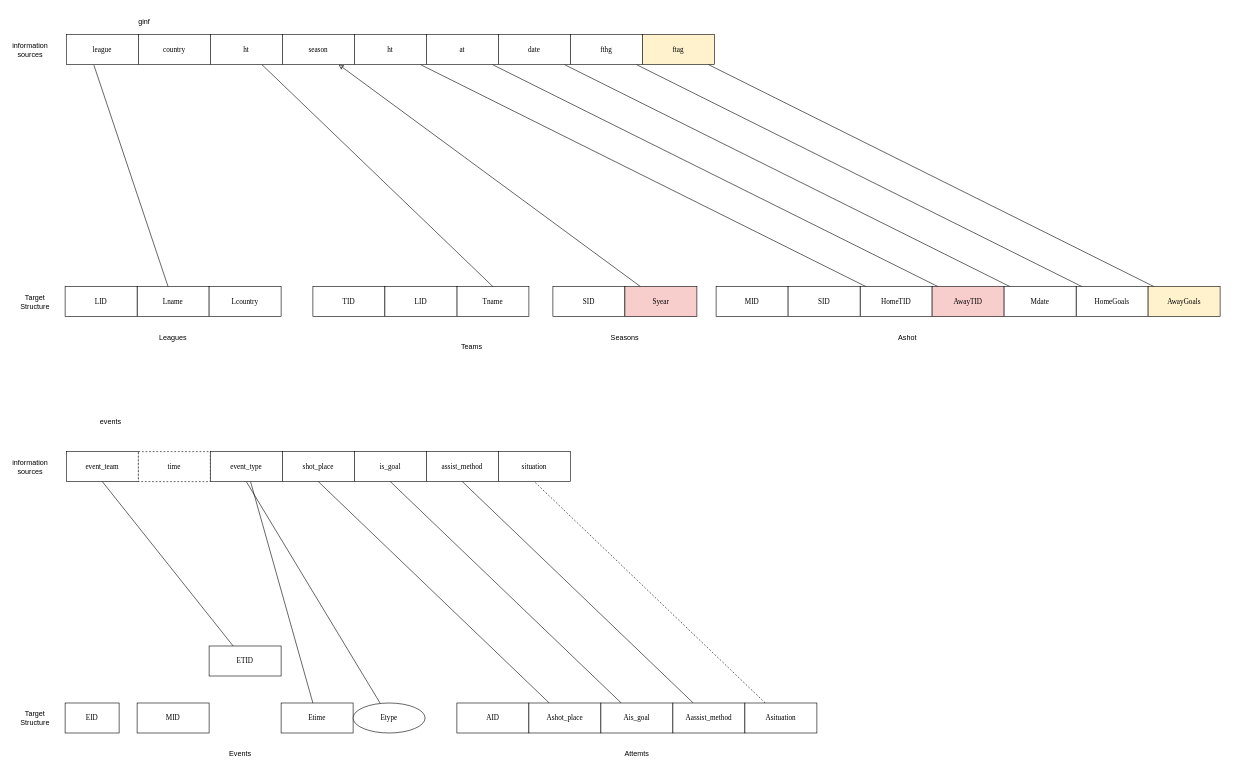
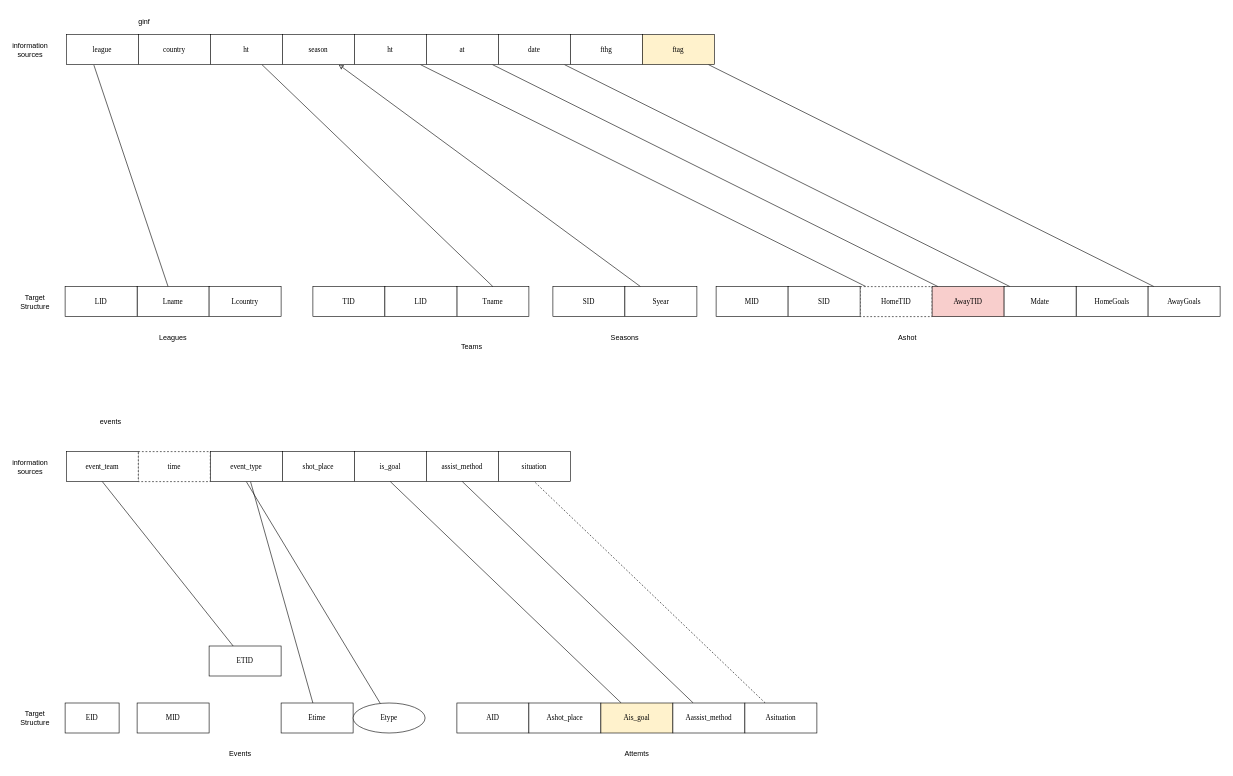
edge "fthg" -- "HomeGoals": removed
node "Syear": fillcolor #f8cecc -> #ffffff
node "HomeTID": style solid -> dashed
node "AwayGoals": fillcolor #fff2cc -> #ffffff
edge "shot_place" -- "Ashot_place": removed
node "Ais_goal": fillcolor #ffffff -> #fff2cc
